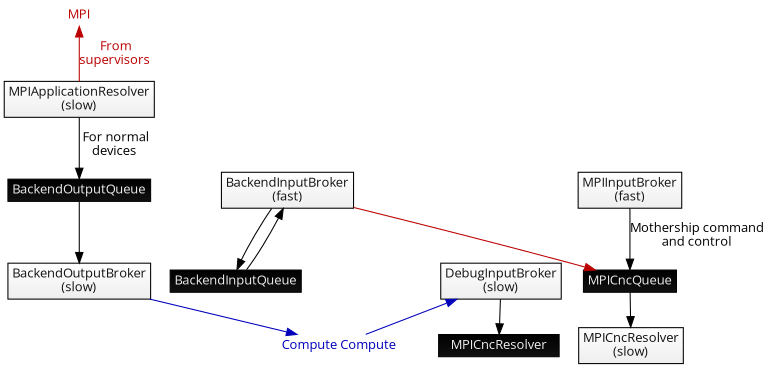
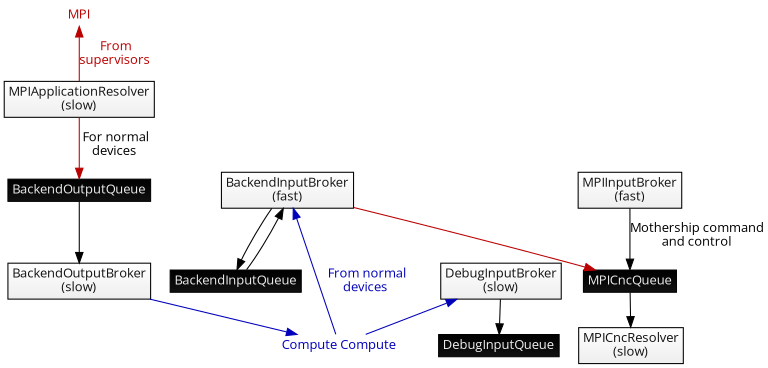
edge "MPIApplicationResolver (slow)" -> "BackendOutputQueue": color #000000 -> #bb0000
edge "Compute Compute" -> "BackendInputBroker (fast)": added, label "From normal devices"
node "MPICncResolver": label "MPICncResolver" -> "DebugInputQueue"
